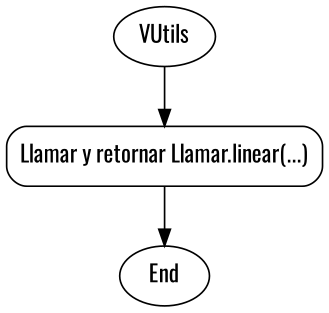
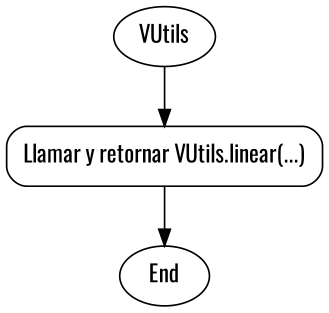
node "Llamar y retornar Llamar.linear(...)": label "Llamar y retornar Llamar.linear(...)" -> "Llamar y retornar VUtils.linear(...)"
